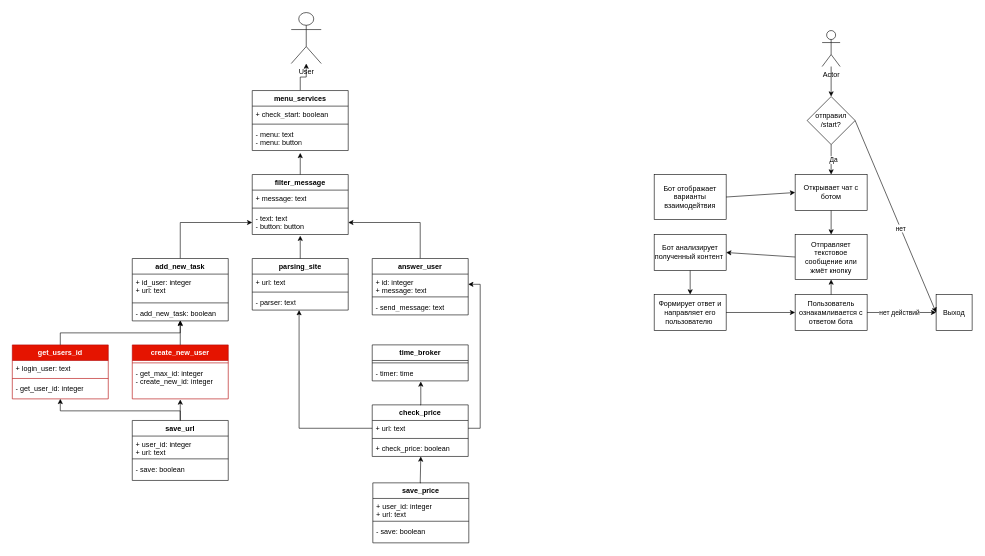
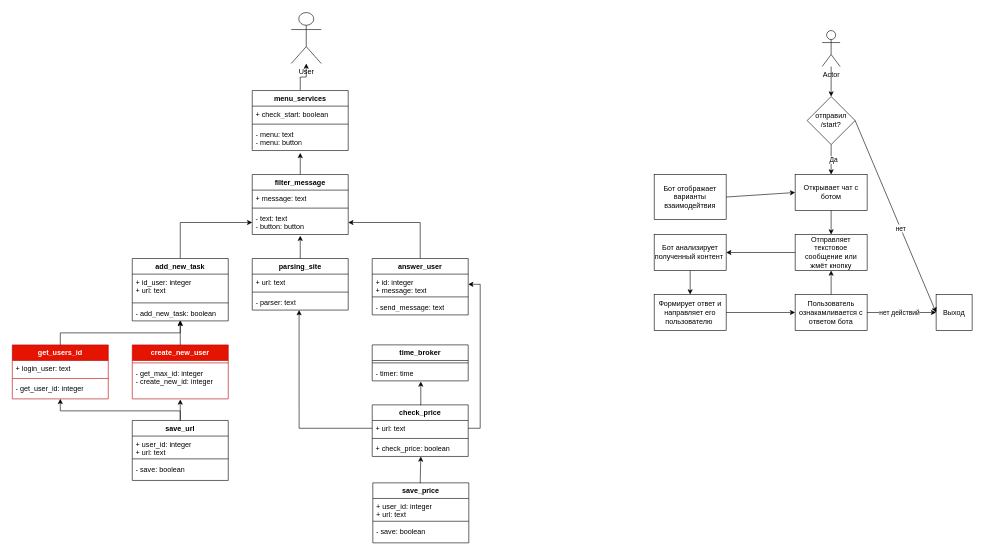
node "Отправляет текстовое сообщение или жмёт кнопку": size 72x45 -> 72x36
